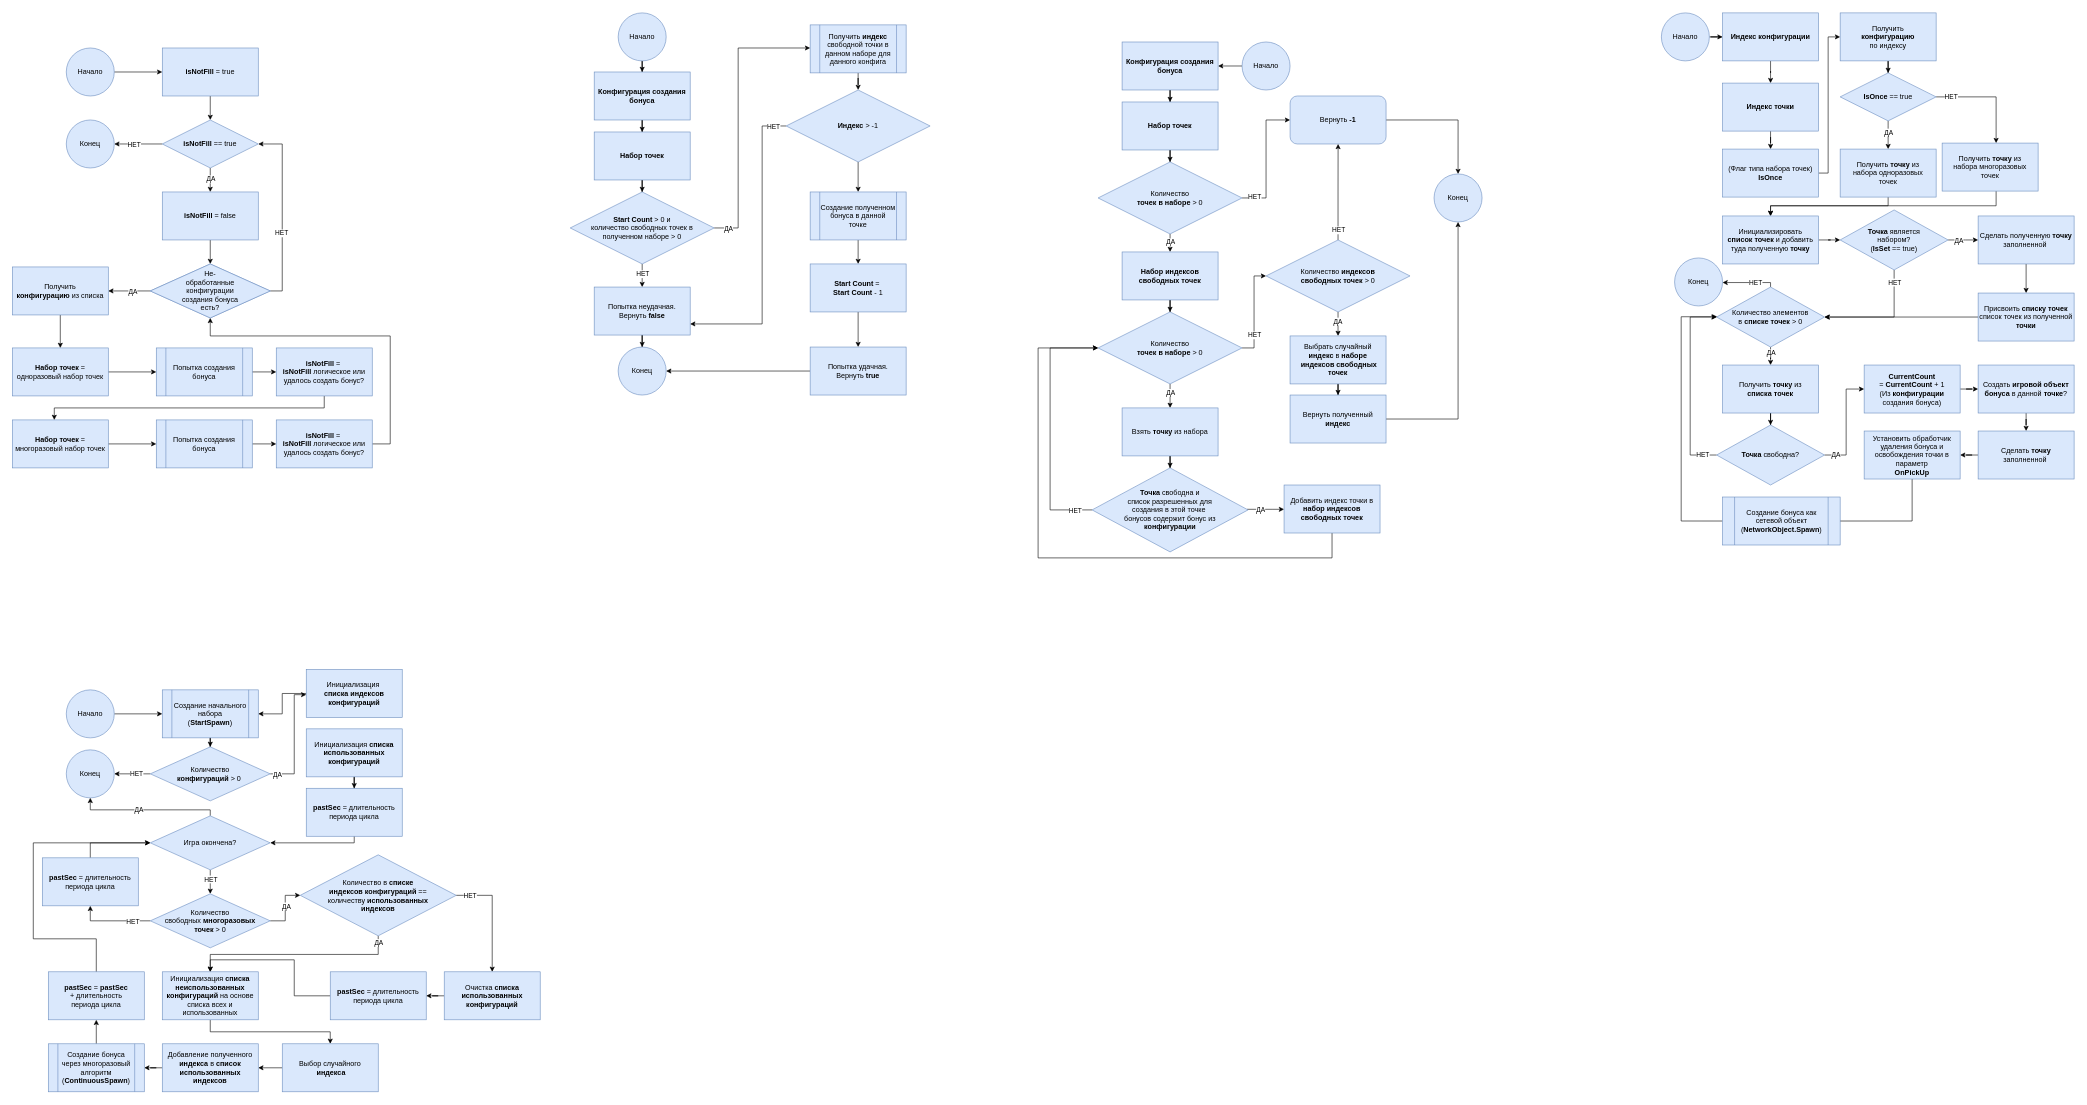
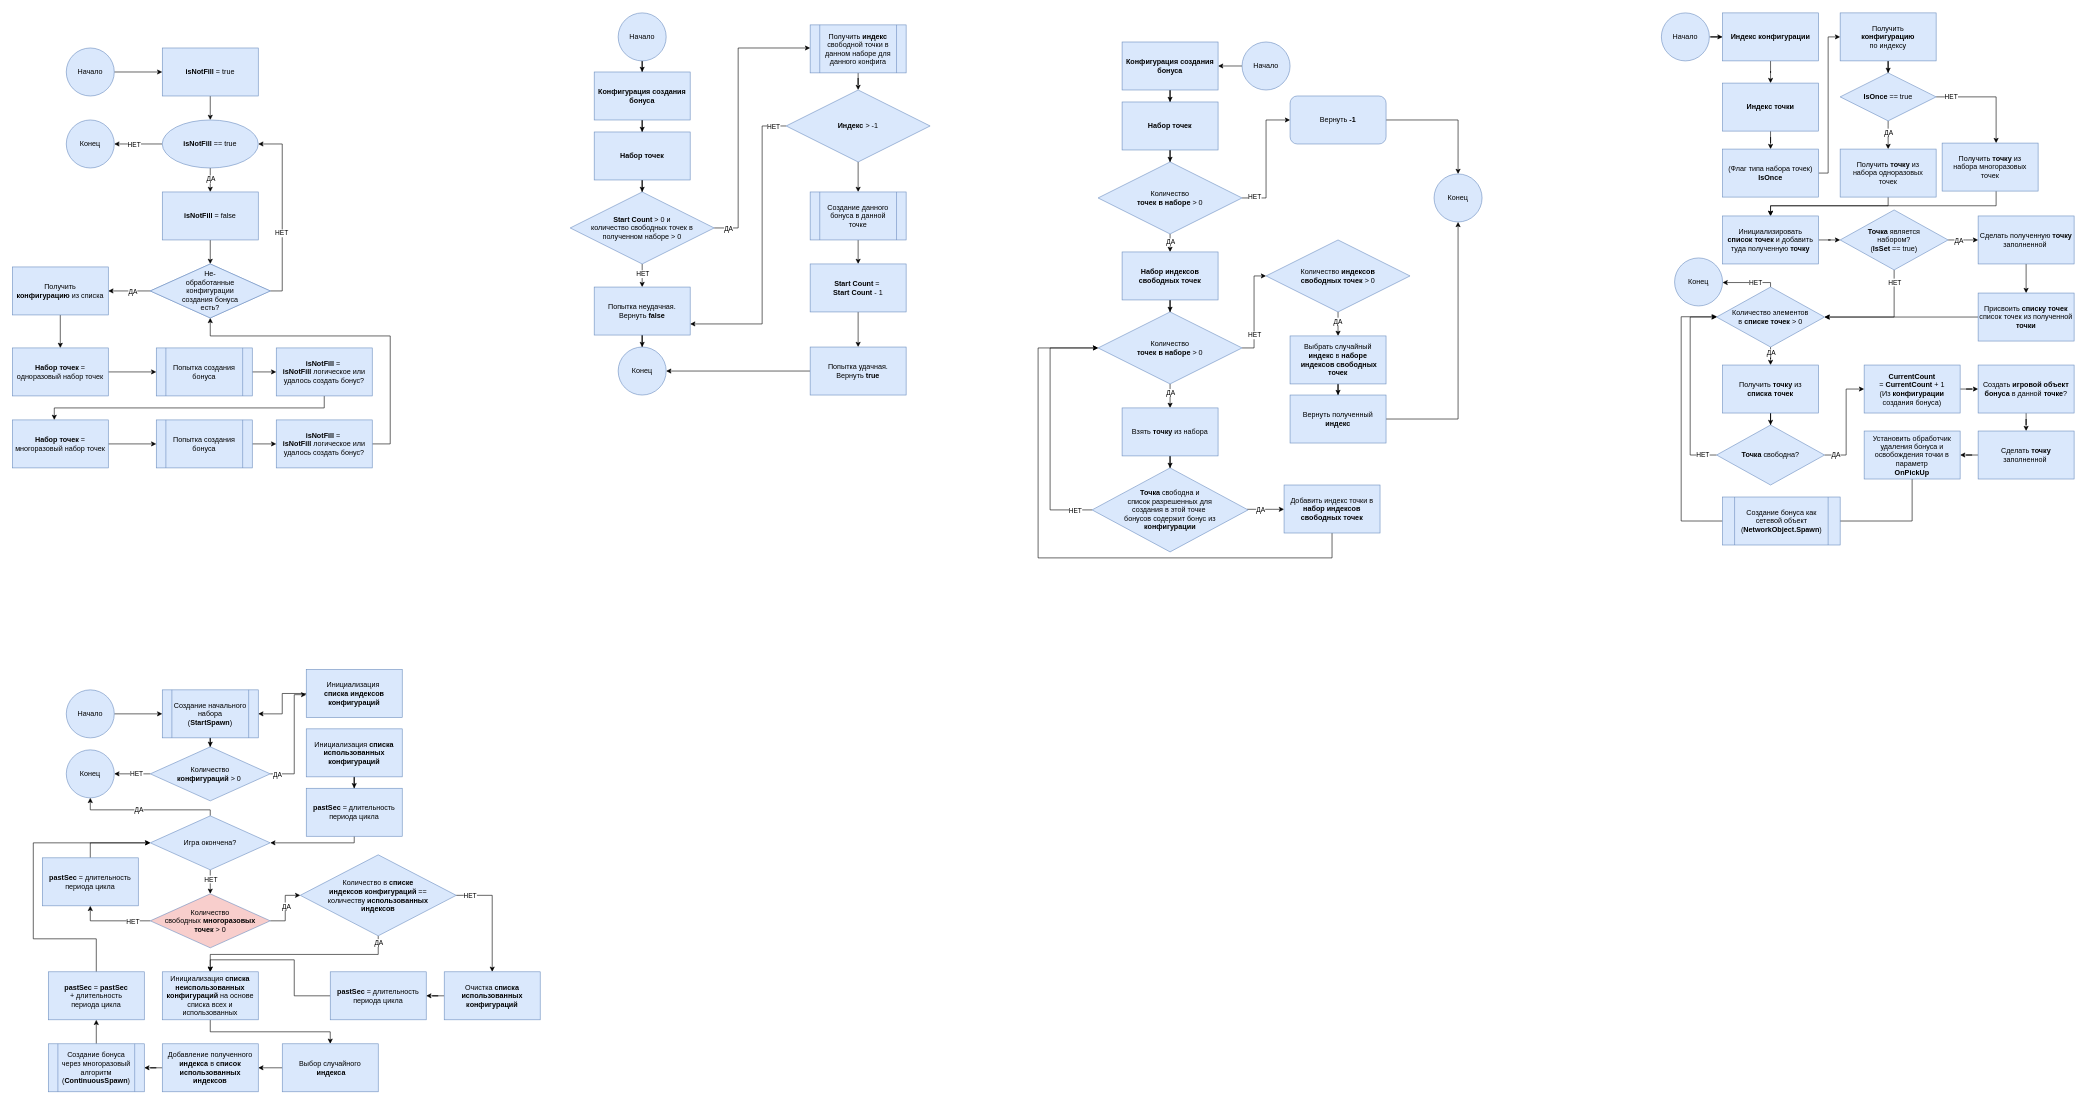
node "isNotFill == true": shape diamond -> ellipse
node "Создание полученном бонуса в данной точке": label "Создание полученном бонуса в данной точке" -> "Создание данного бонуса в данной точке"
edge "Количество индексов свободных точек > 0" -> "Вернуть -1": removed, label "НЕТ"
node "Количество свободных многоразовых точек > 0": fillcolor #dae8fc -> #f8cecc
